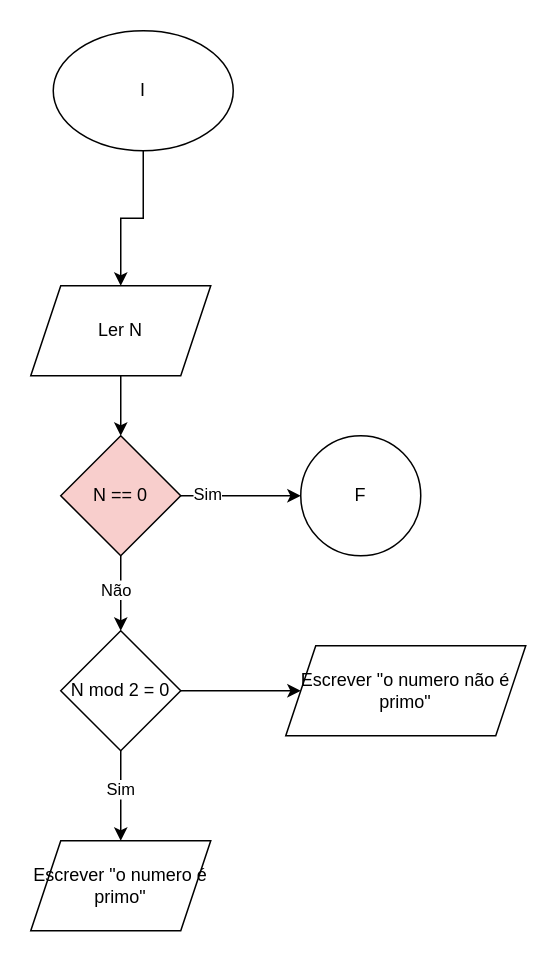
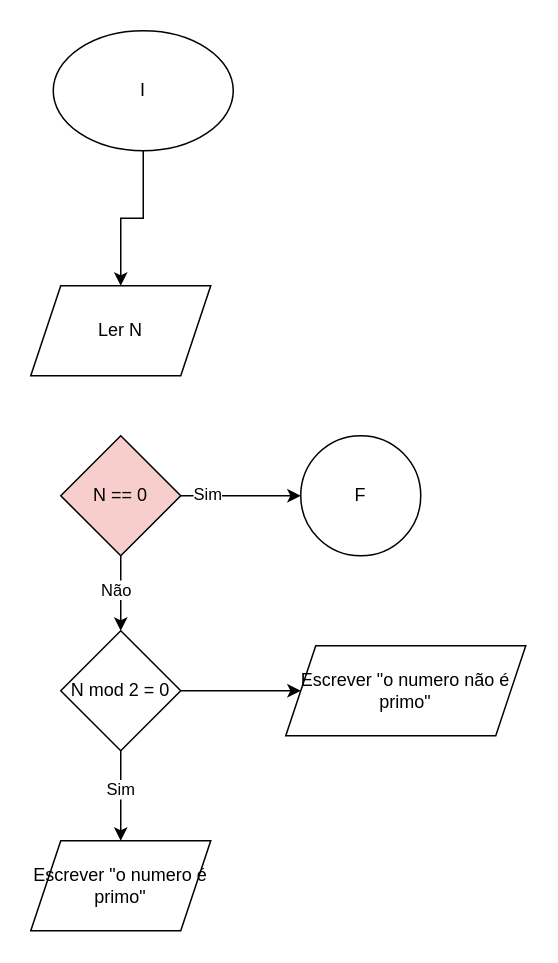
edge "Ler N" -> "N == 0": removed
